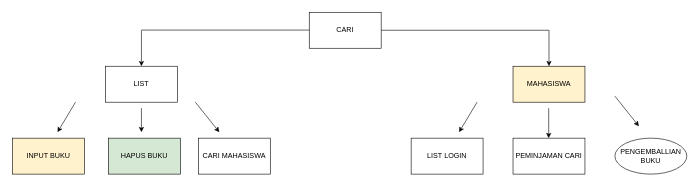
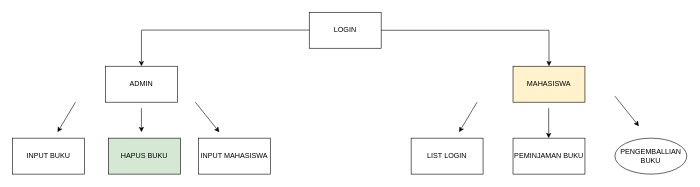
node "CARI": label "CARI" -> "LOGIN"
node "LIST": label "LIST" -> "ADMIN"
node "INPUT BUKU": fillcolor #fff2cc -> #ffffff
node "CARI MAHASISWA": label "CARI MAHASISWA" -> "INPUT MAHASISWA"
node "PEMINJAMAN CARI": label "PEMINJAMAN CARI" -> "PEMINJAMAN BUKU"
